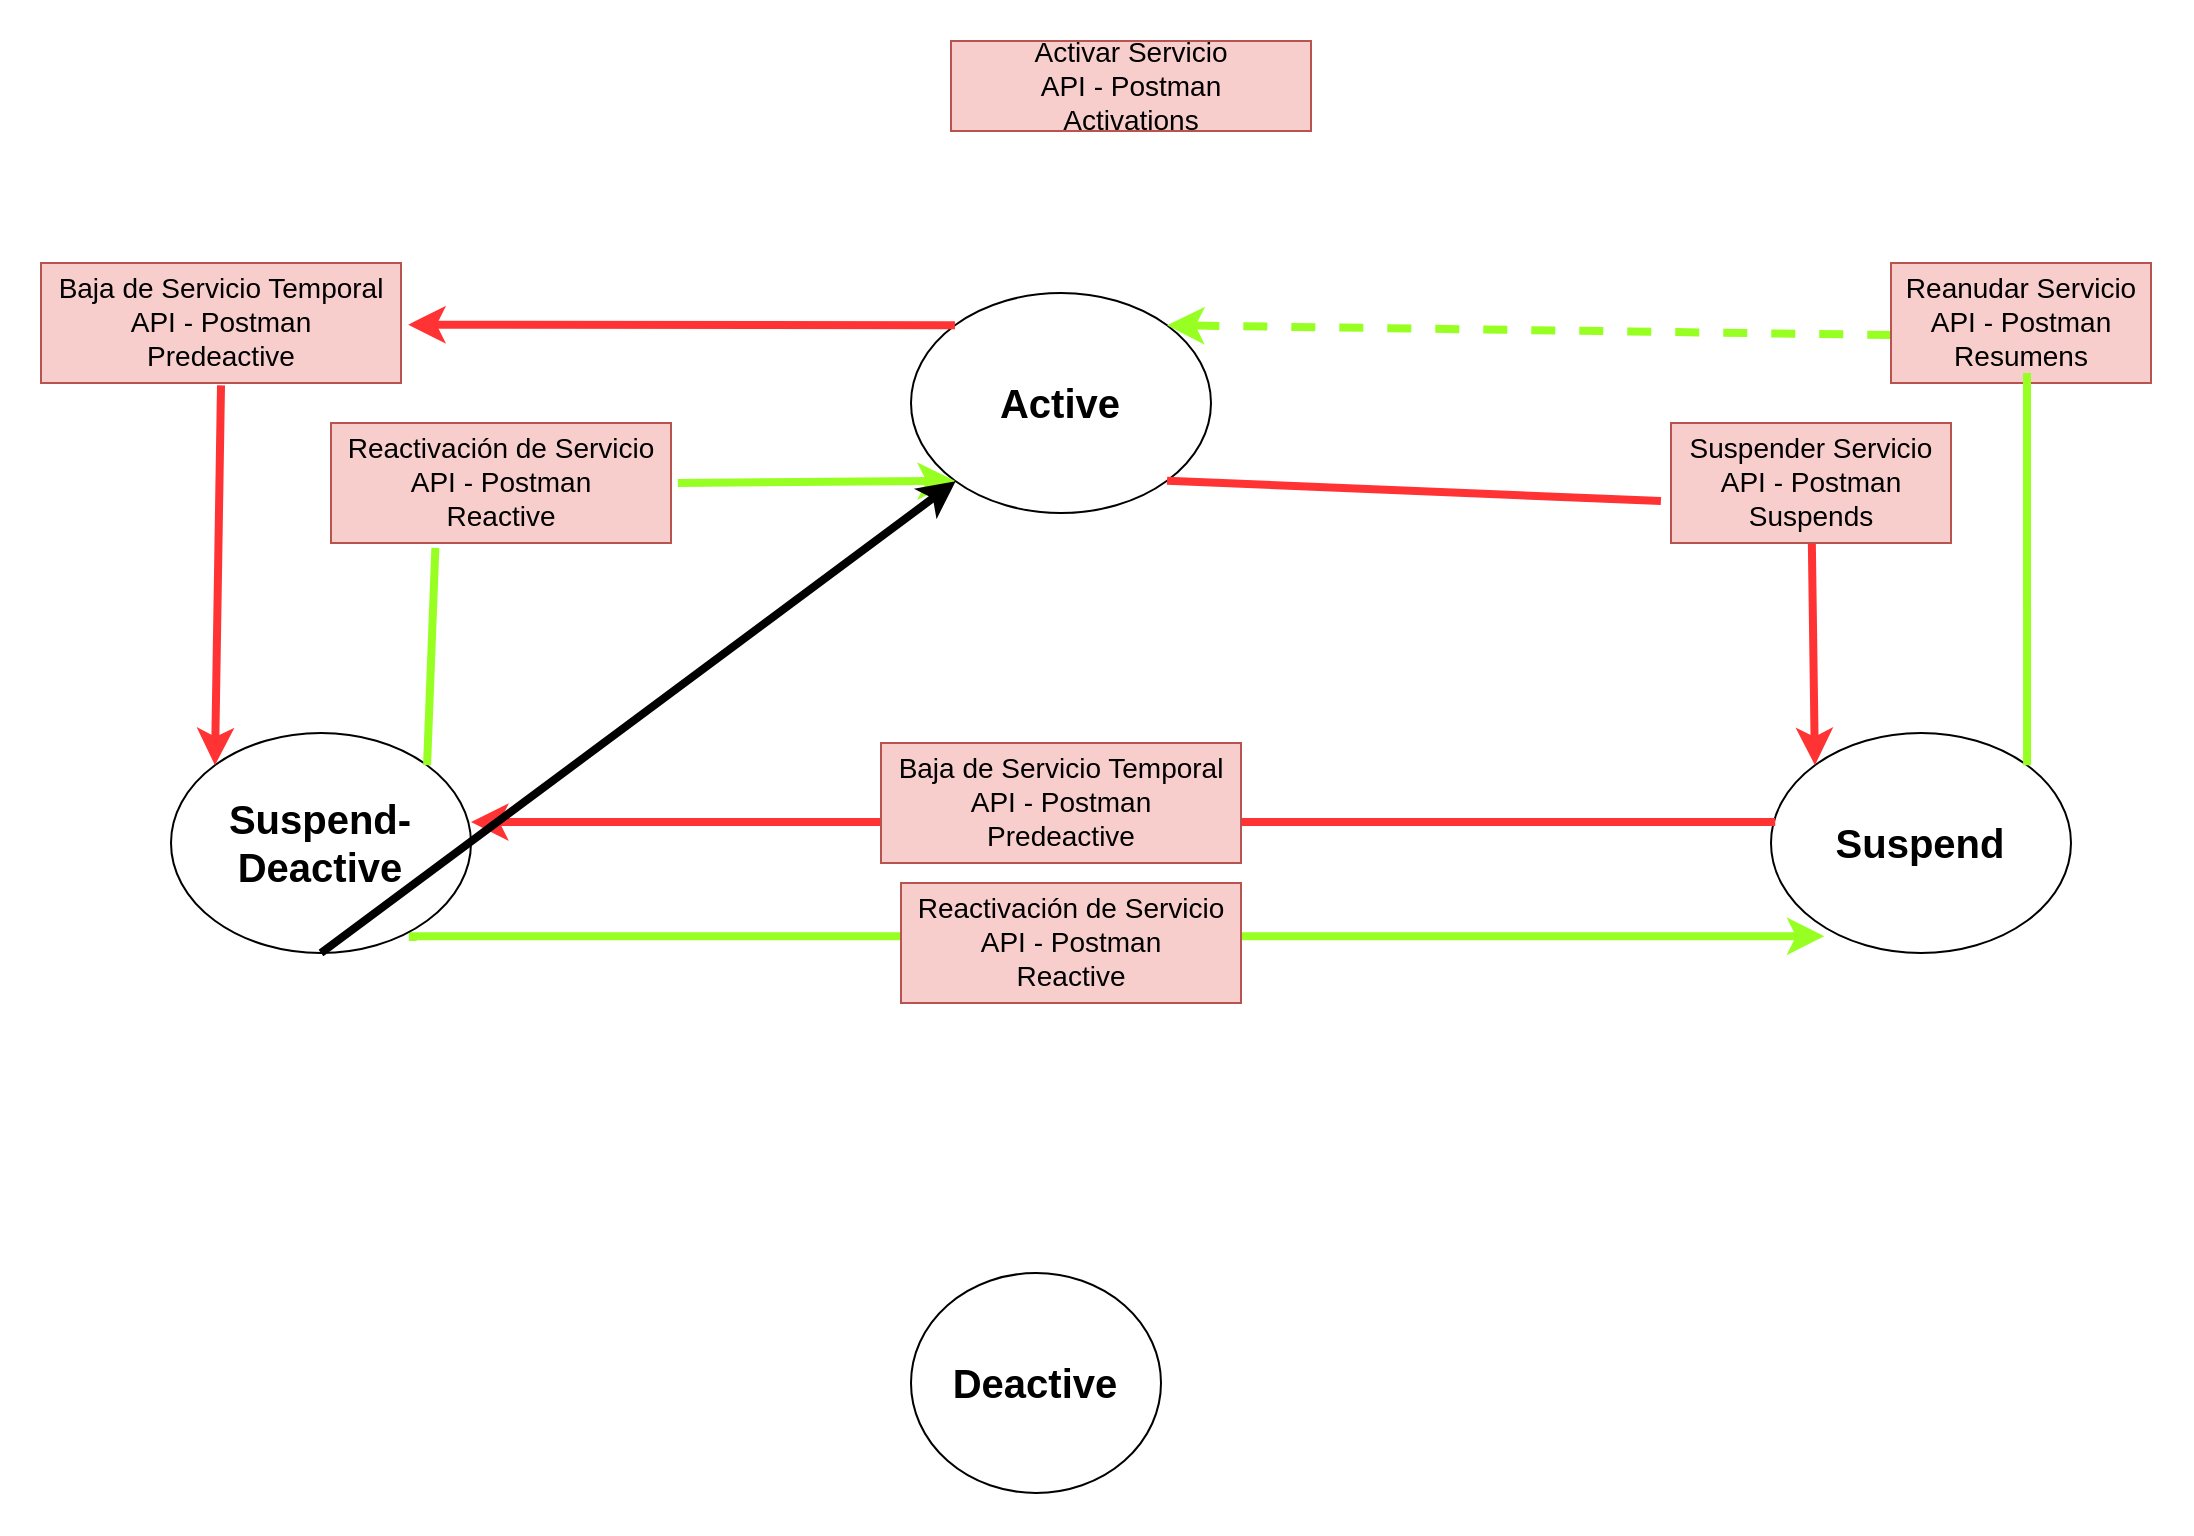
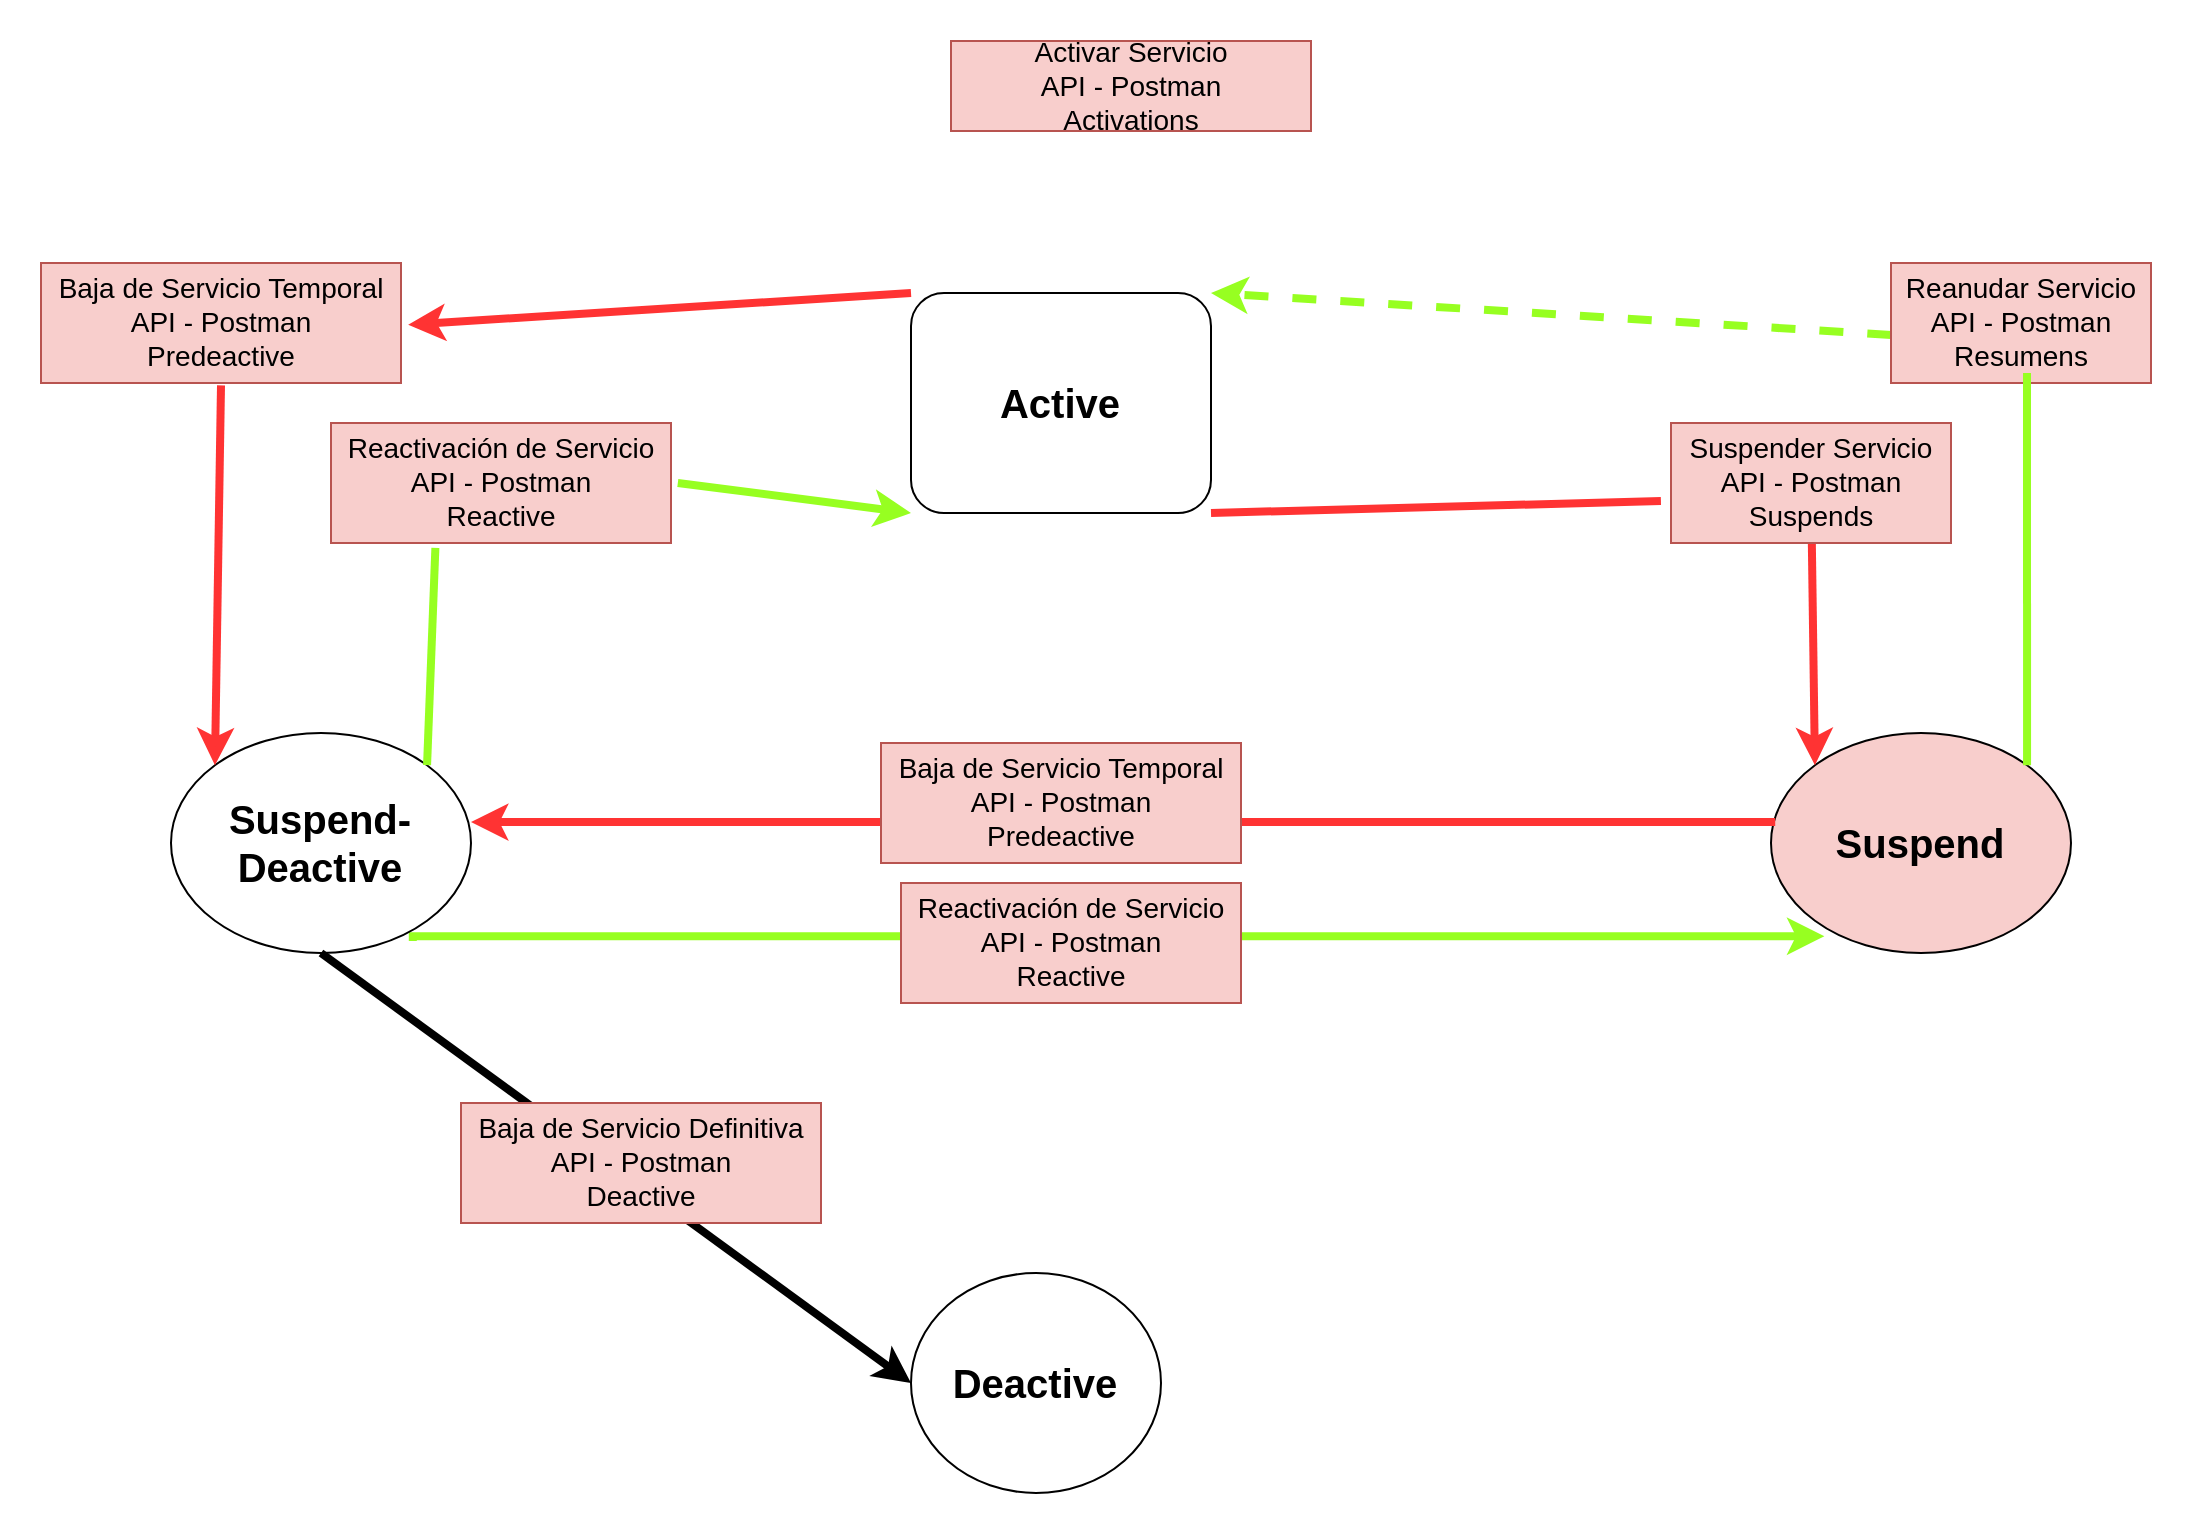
node "Active": shape ellipse -> rounded rectangle
edge "Suspend-Deactive" -> "Active": now "Suspend-Deactive" -> "Deactive"
node "Suspend": fillcolor #ffffff -> #f8cecc
node "Baja de Servicio DefinitivaAPI - PostmanDeactive": added
